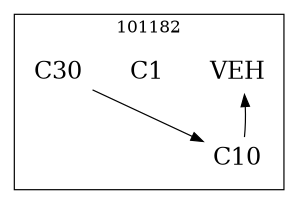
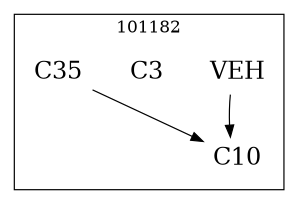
node "C30": label "C30" -> "C35"
node "C1": label "C1" -> "C3"
edge "C10" -> "VEH": reversed
